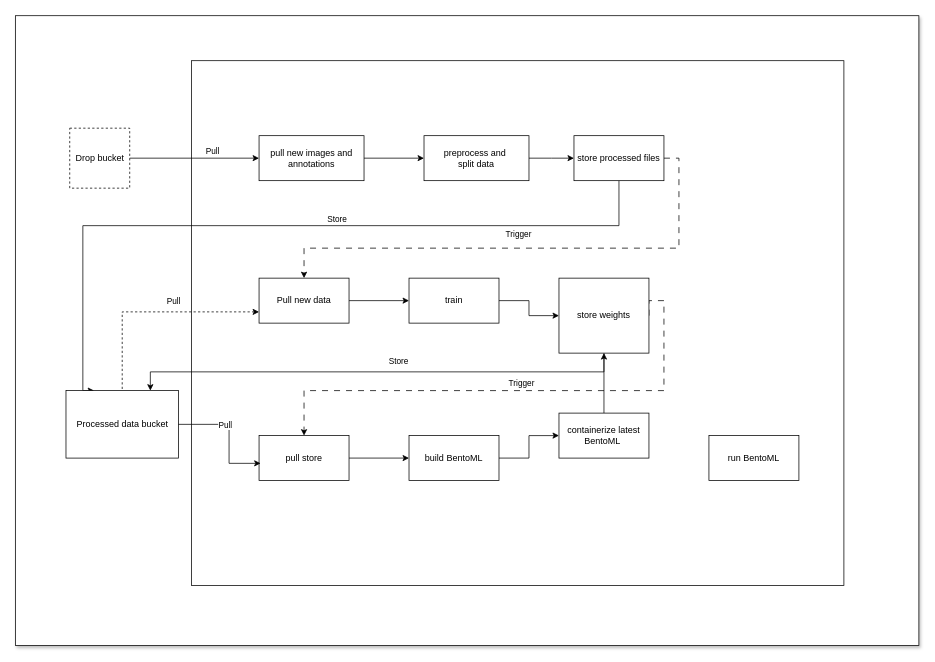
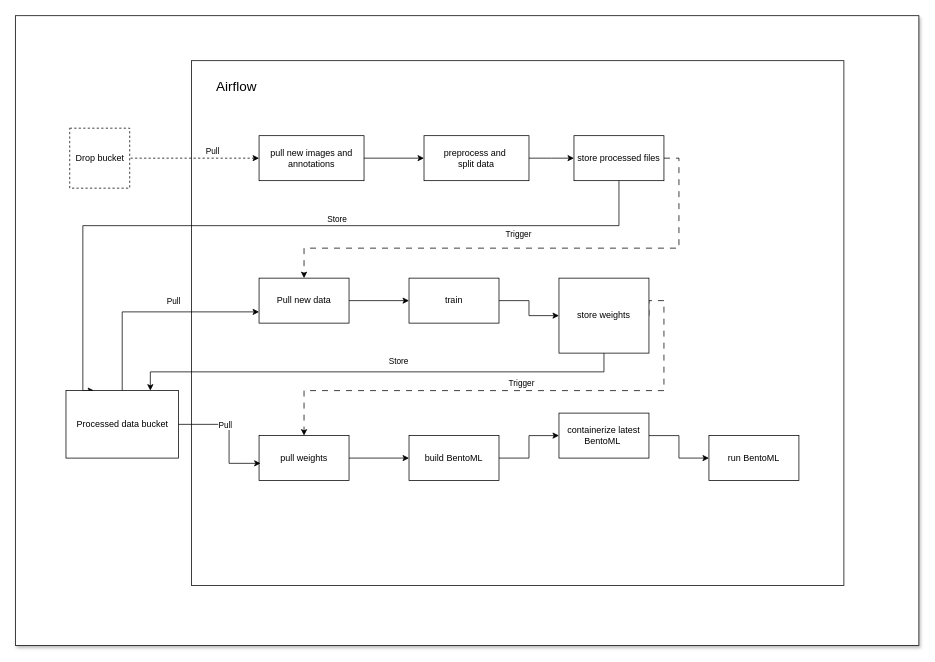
node "Airflow": added
edge "Drop bucket" -> "pull new images and annotations": style solid -> dashed
edge "Processed data bucket" -> "Pull new data": style dashed -> solid
edge "containerize latest BentoML" -> "store weights": now "containerize latest BentoML" -> "run BentoML"
node "pull store": label "pull store" -> "pull weights"
